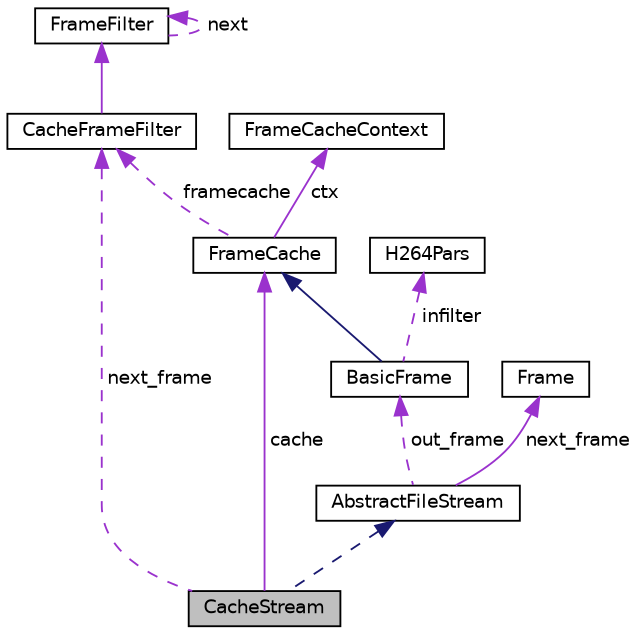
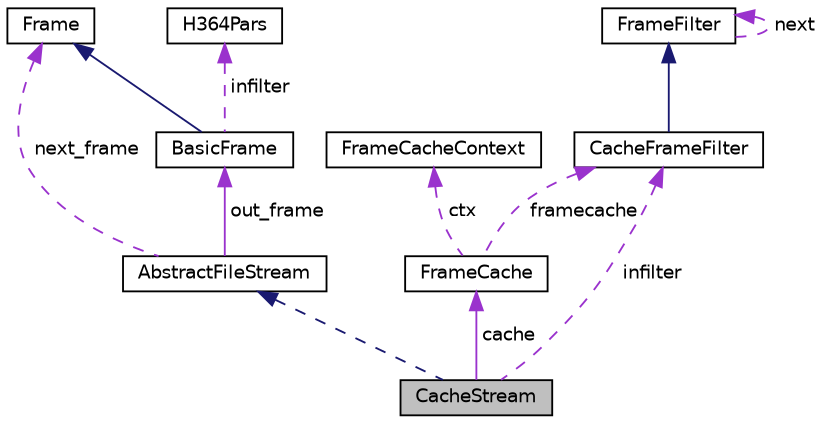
edge "CacheFrameFilter" -> "FrameFilter": color darkorchid3 -> midnightblue
edge "FrameCache" -> "FrameCacheContext": style solid -> dashed
node "H264Pars": label "H264Pars" -> "H364Pars"
edge "BasicFrame" -> "FrameCache": now "BasicFrame" -> "Frame"
edge "CacheStream" -> "CacheFrameFilter": label " next_frame" -> " infilter"
edge "AbstractFileStream" -> "BasicFrame": style dashed -> solid
edge "AbstractFileStream" -> "Frame": style solid -> dashed
